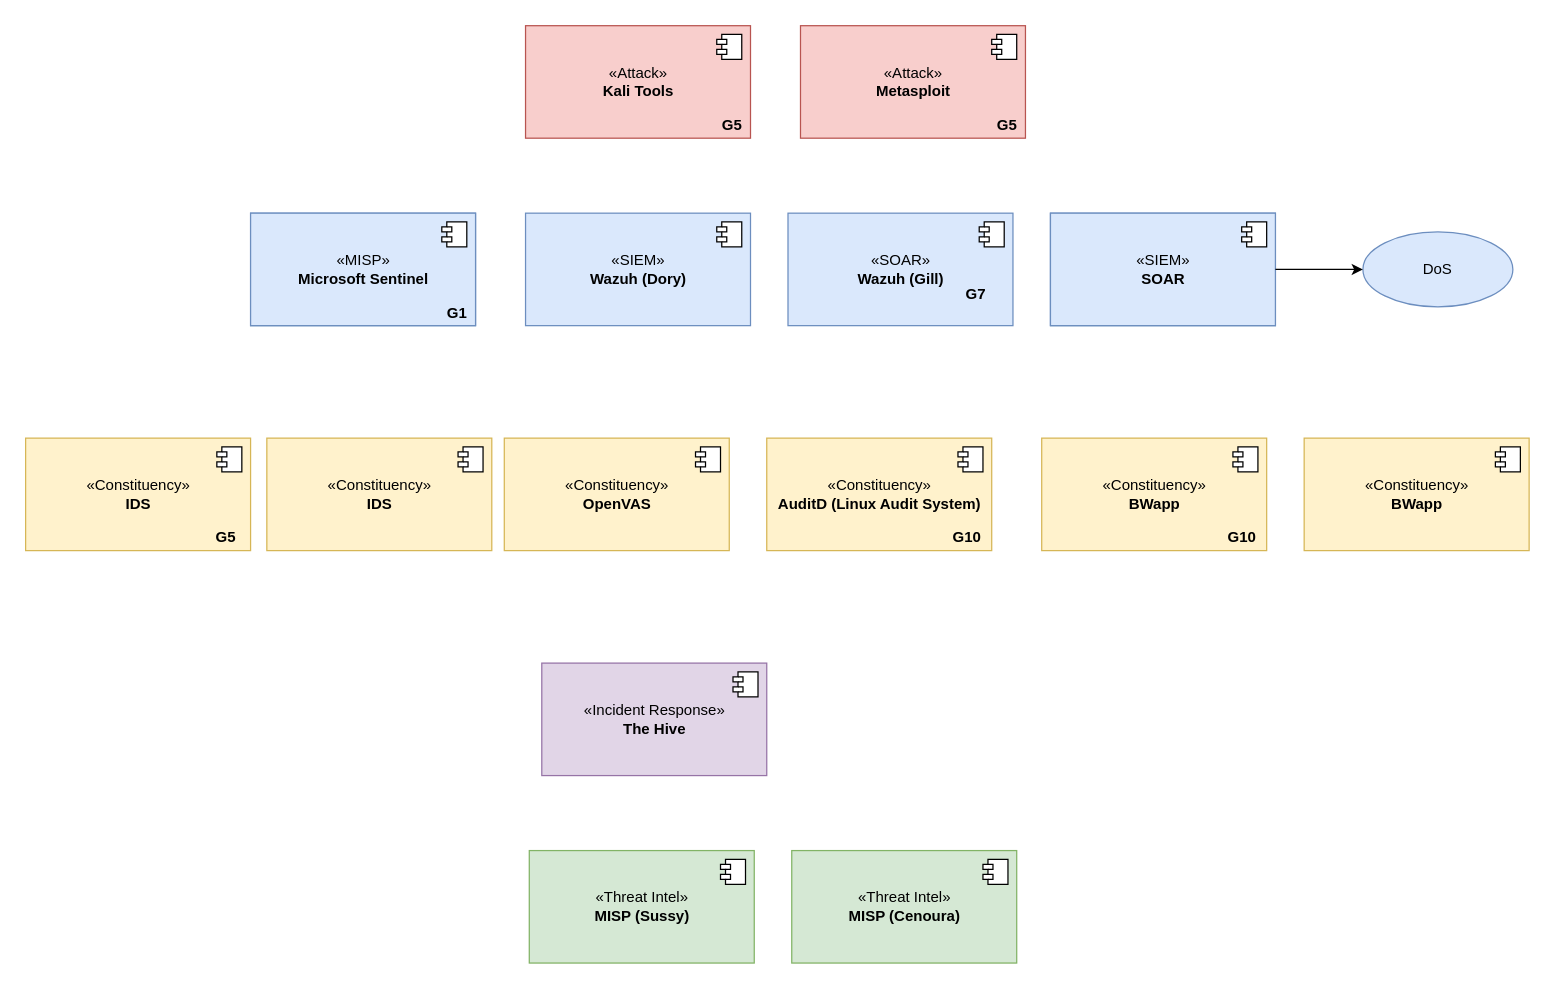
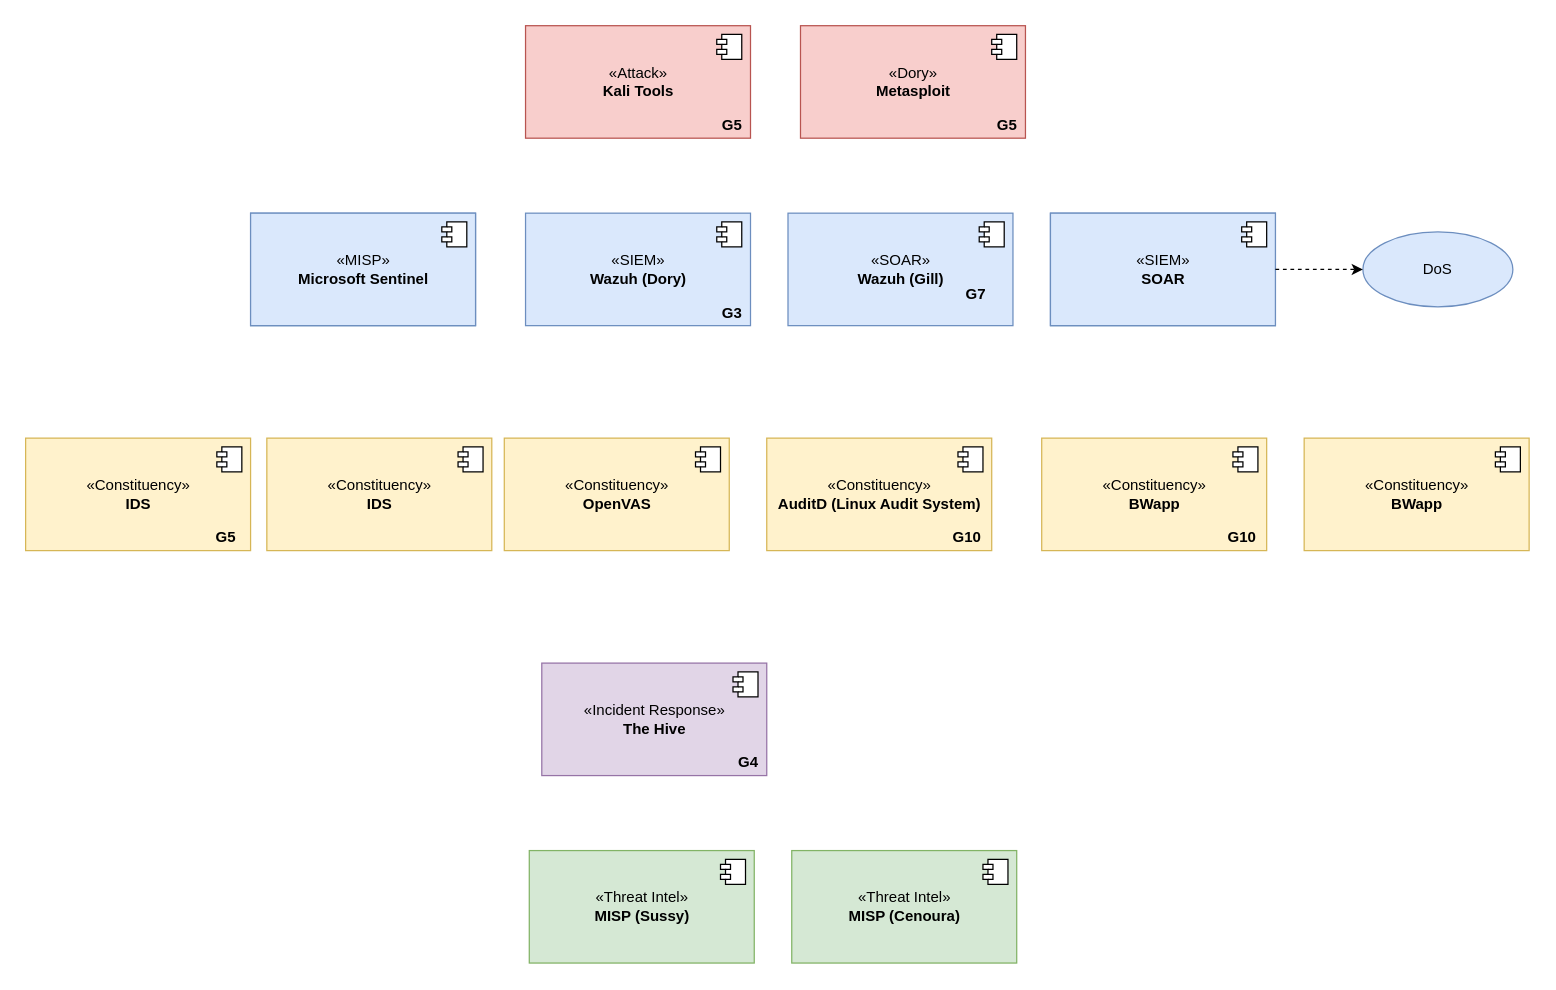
node "«Attack» Metasploit": label "«Attack» Metasploit" -> "«Dory» Metasploit"
edge "«SIEM» SOAR" -> "DoS": style solid -> dashed
node "G1": removed
node "G3": added
node "G4": added
